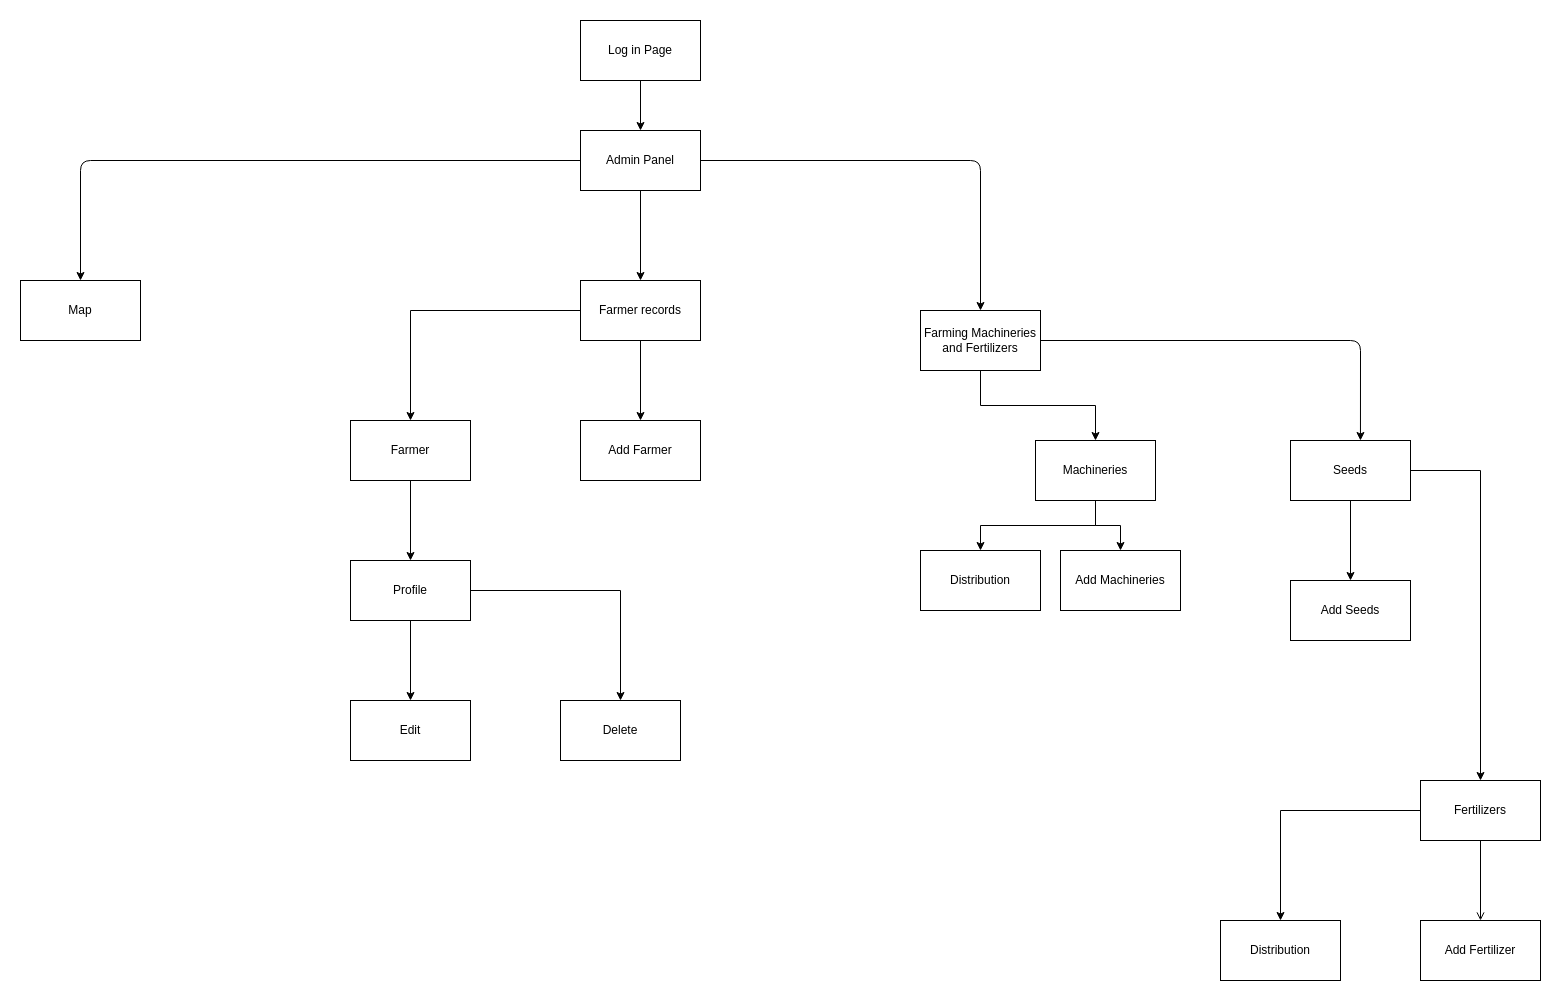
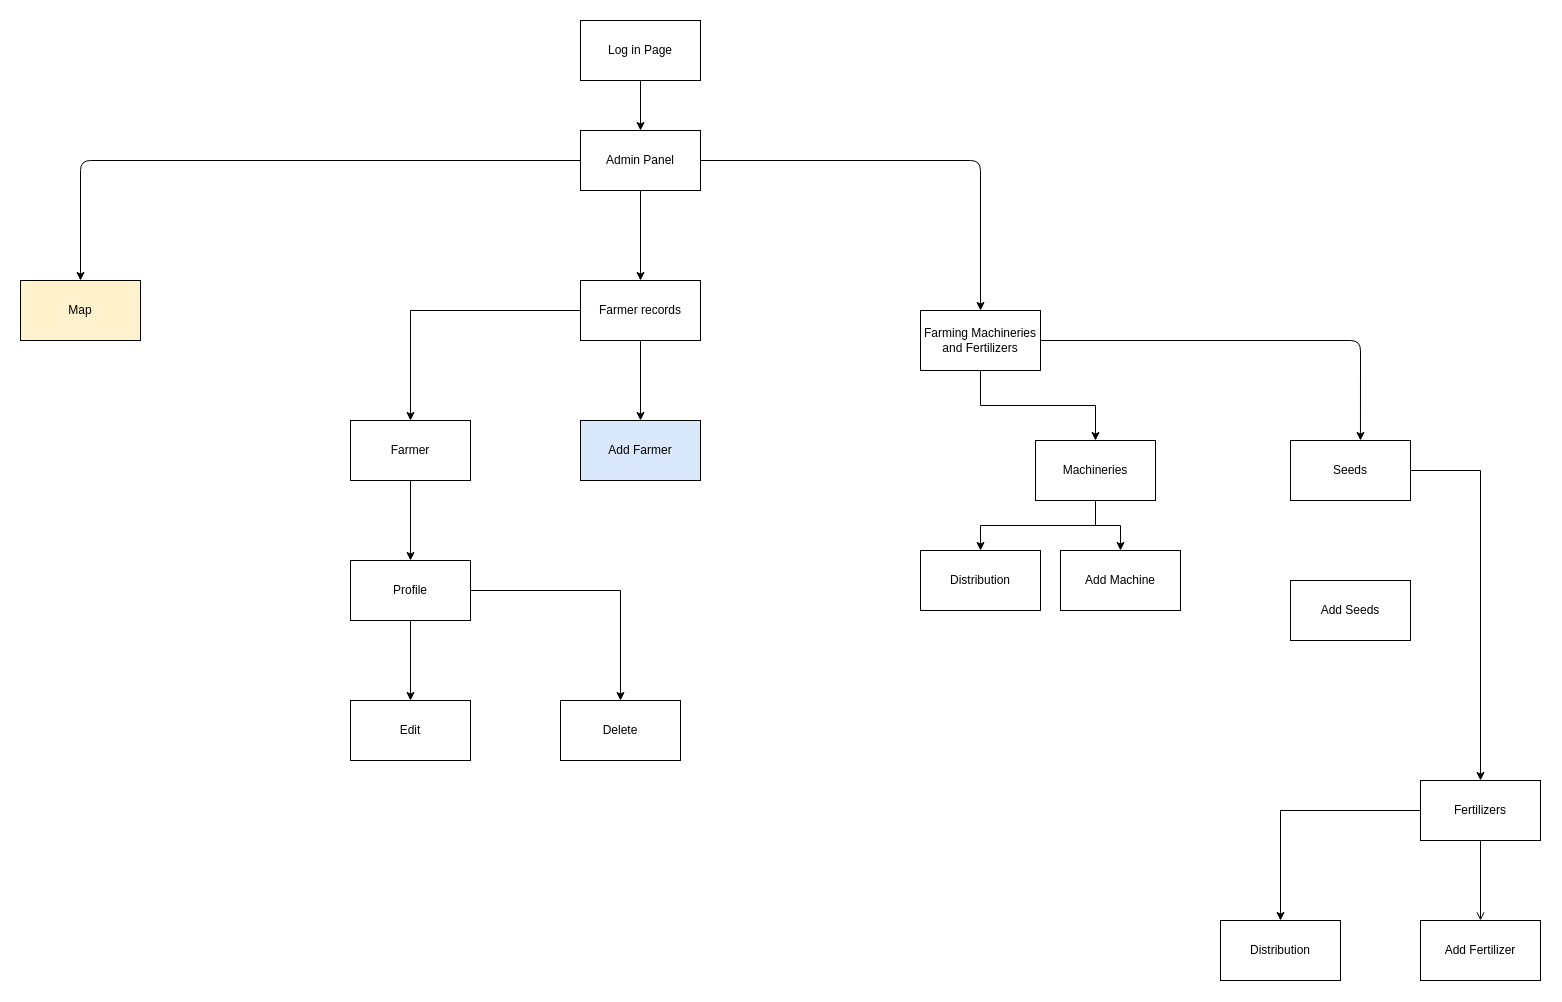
node "Map": fillcolor #ffffff -> #fff2cc
node "Add Farmer": fillcolor #ffffff -> #dae8fc
edge "Seeds" -> "Add Seeds": removed
node "Add Machineries": label "Add Machineries" -> "Add Machine"
